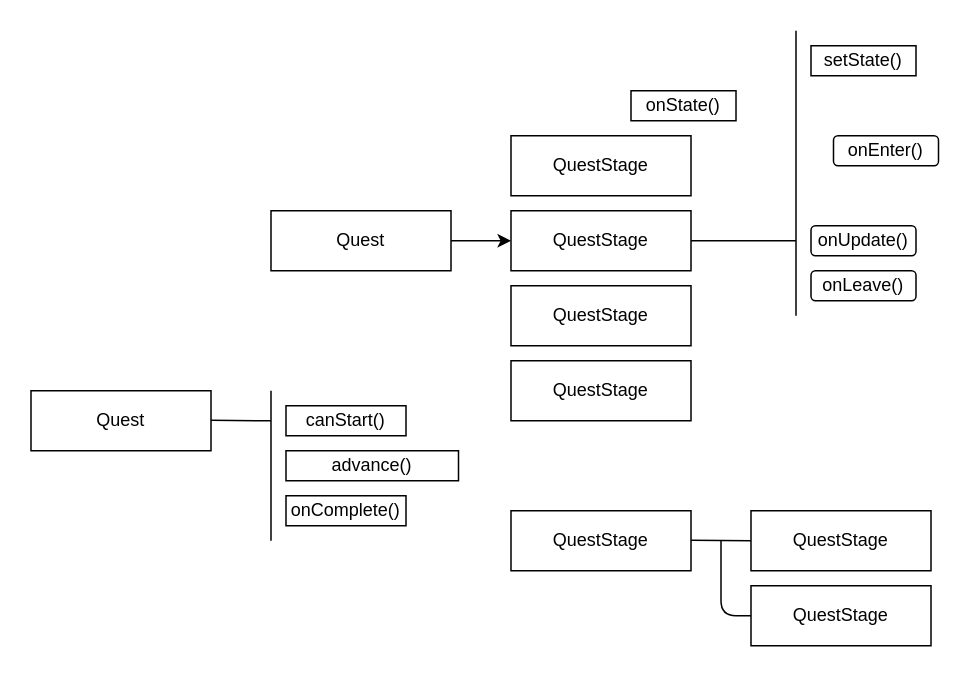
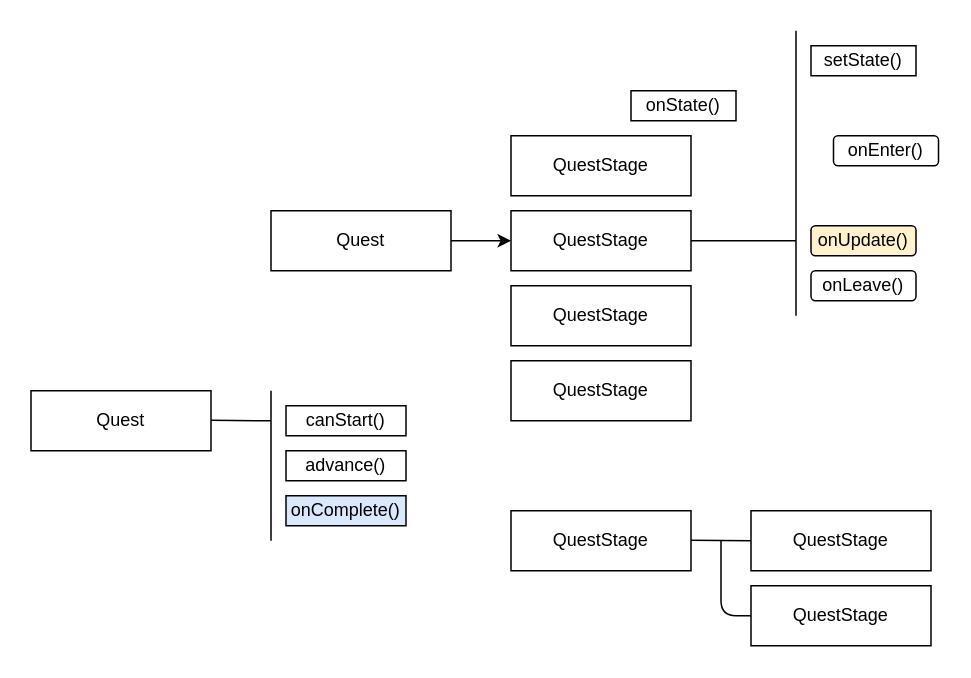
node "onUpdate()": fillcolor #ffffff -> #fff2cc
node "advance()": size 173x30 -> 120x30
node "onComplete()": fillcolor #ffffff -> #dae8fc
